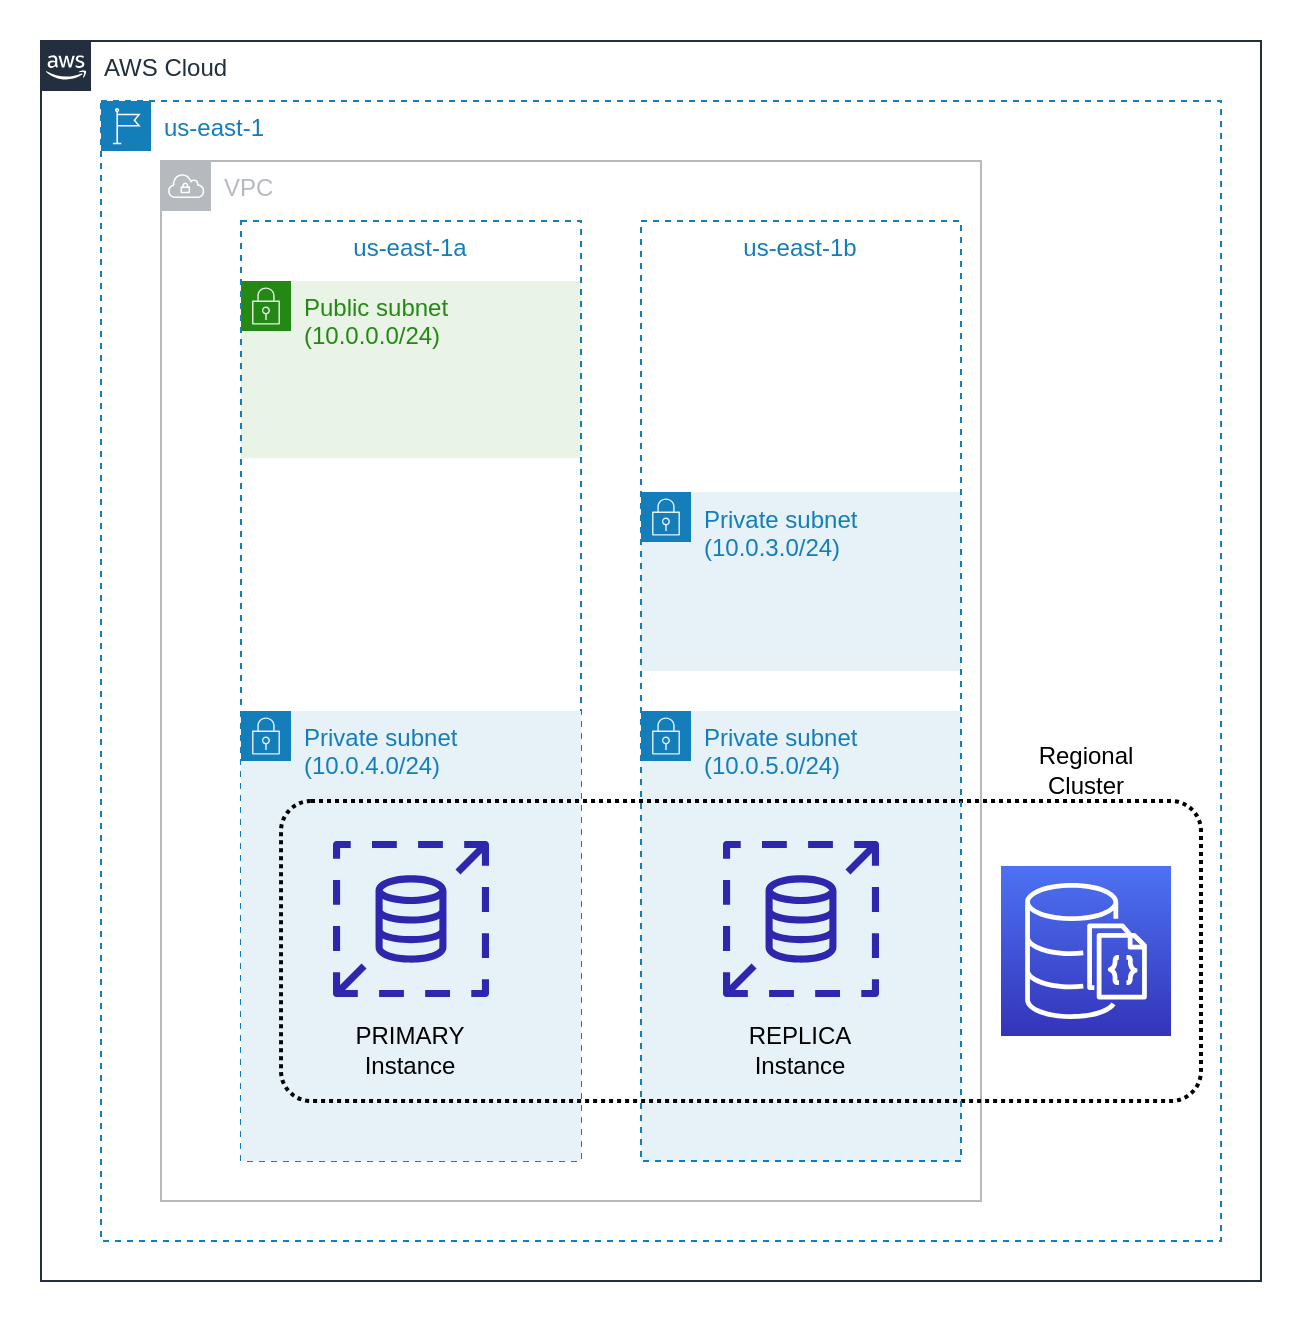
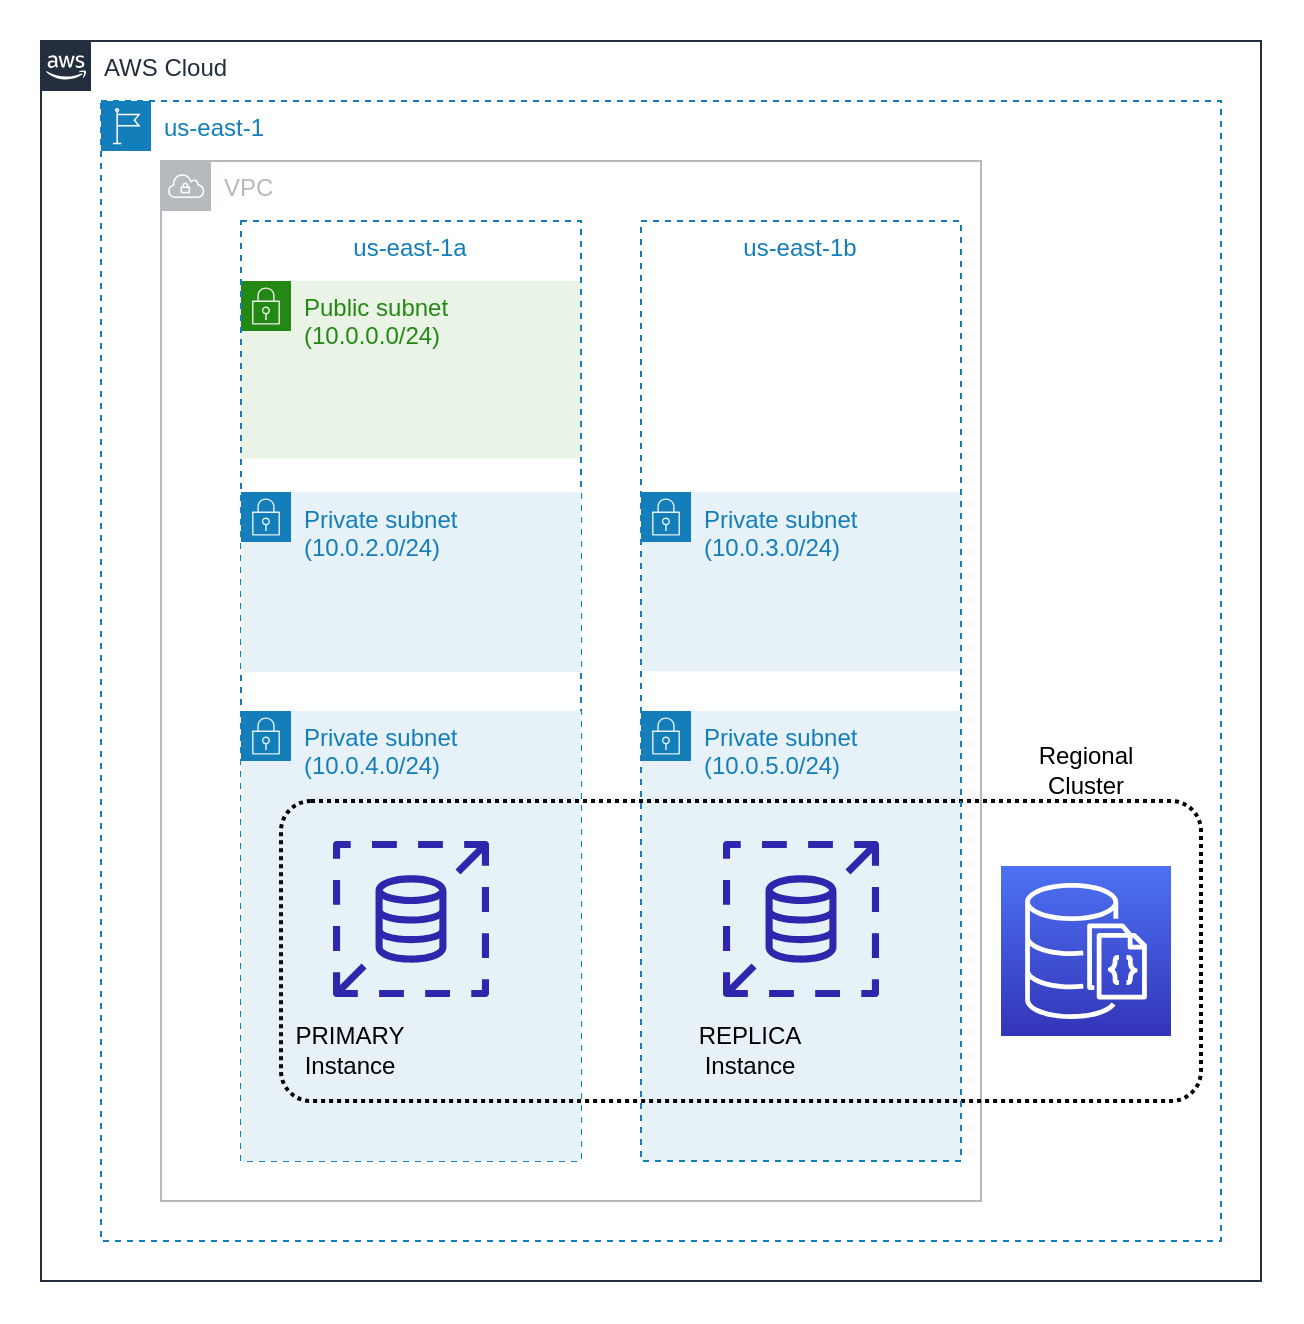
node "Private subnet (10.0.2.0/24)": added
node "PRIMARY Instance": moved (411, 1051) -> (351, 1051)
node "REPLICA Instance": moved (801, 1051) -> (751, 1051)
